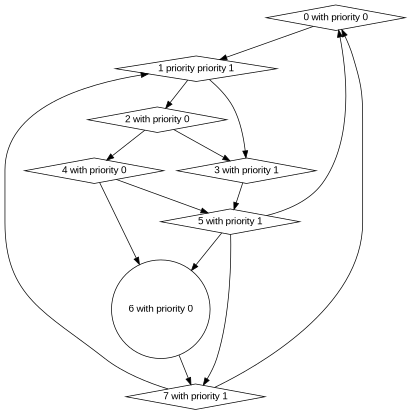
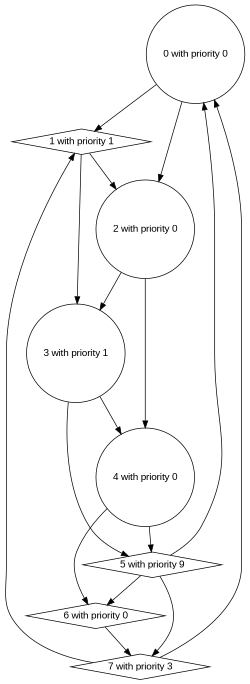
node "0 with priority 0": shape diamond -> circle
node "1 priority priority 1": label "1 priority priority 1" -> "1 with priority 1"
node "2 with priority 0": shape diamond -> circle
edge "0 with priority 0" -> "2 with priority 0": added
node "4 with priority 0": shape diamond -> circle
node "3 with priority 1": shape diamond -> circle
node "5 with priority 1": label "5 with priority 1" -> "5 with priority 9"
node "6 with priority 0": shape circle -> diamond
node "7 with priority 1": label "7 with priority 1" -> "7 with priority 3"
edge "3 with priority 1" -> "4 with priority 0": added
